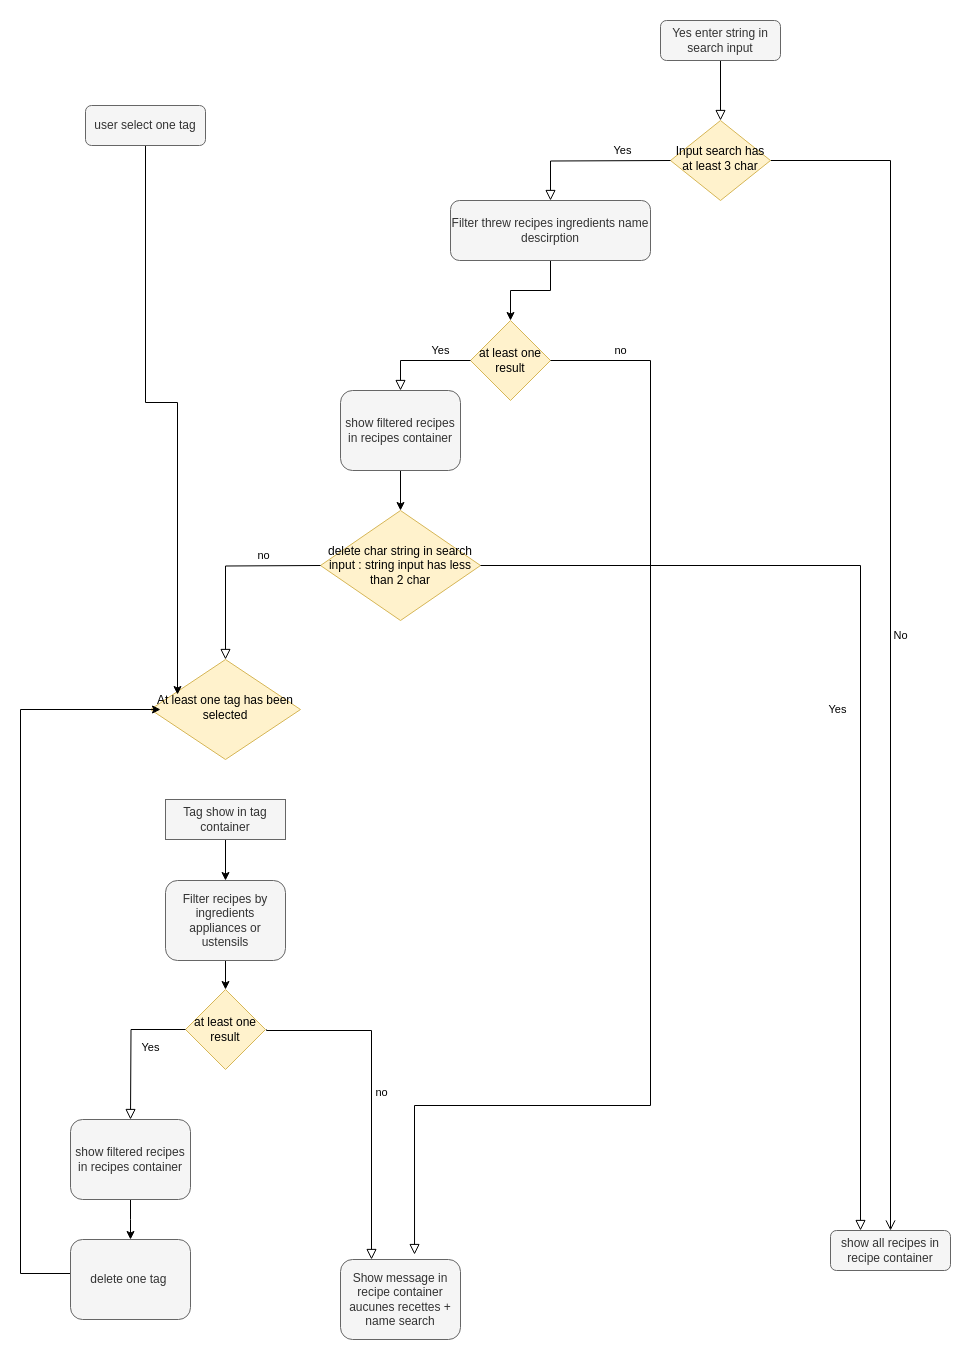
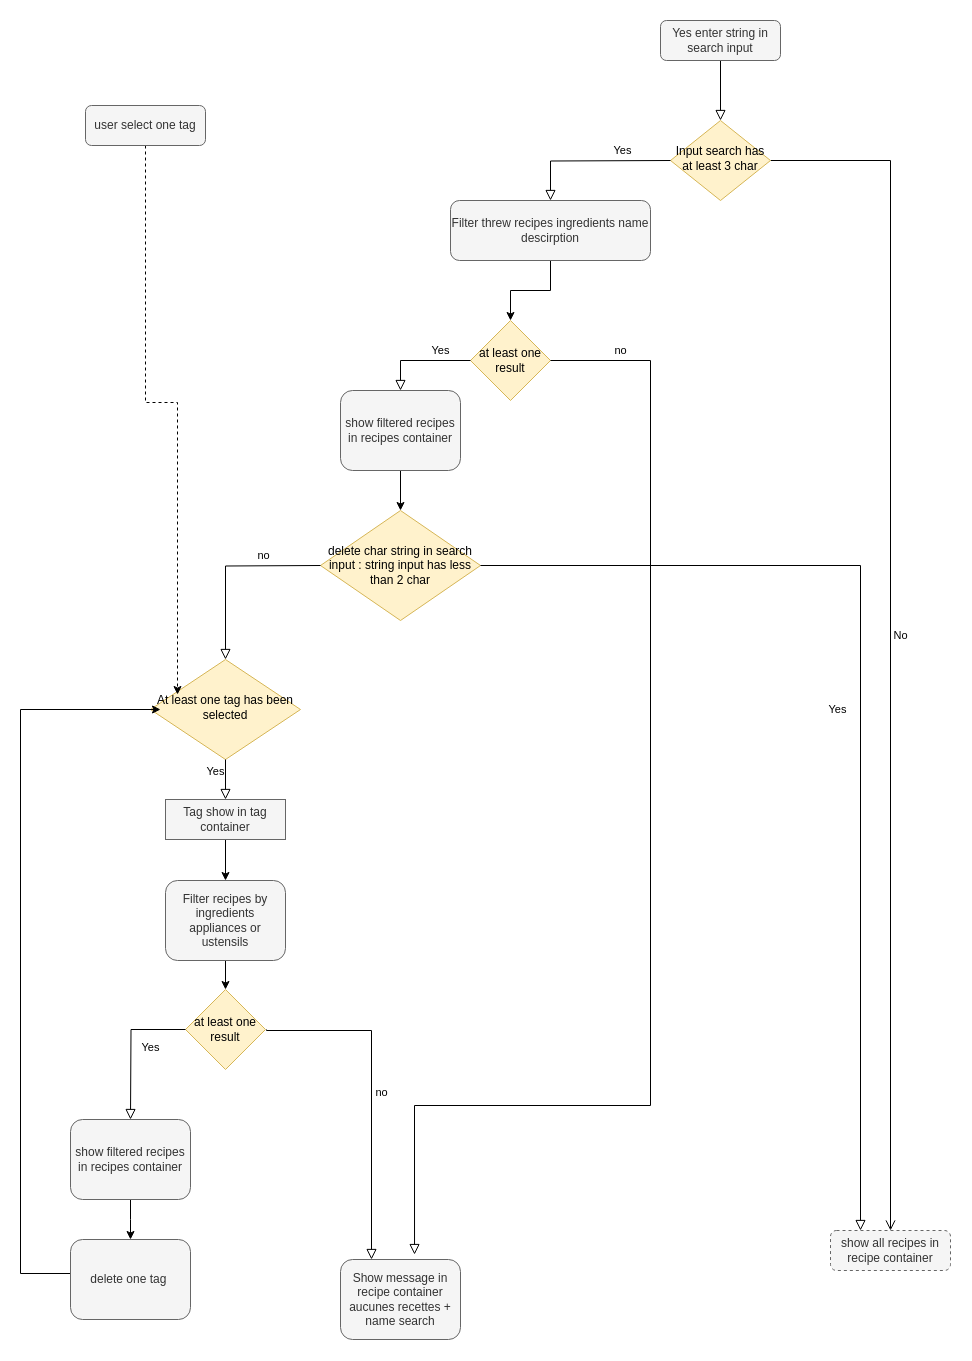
edge "user select one tag" -> "At least one tag has been selected": style solid -> dashed
edge "At least one tag has been selected" -> "Tag show in tag container": added, label "Yes"
node "show all recipes in recipe container": style solid -> dashed
